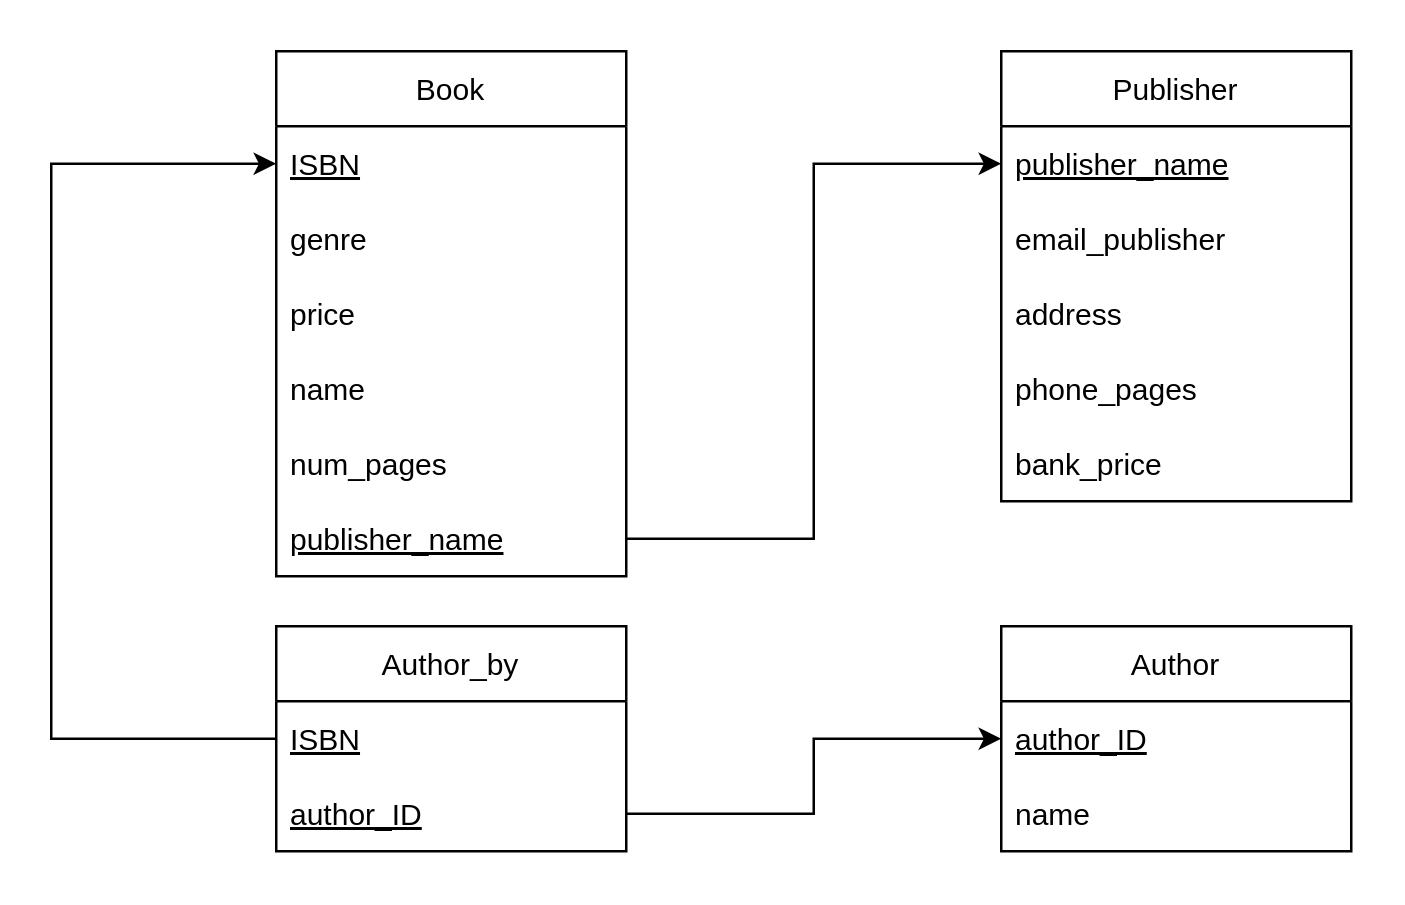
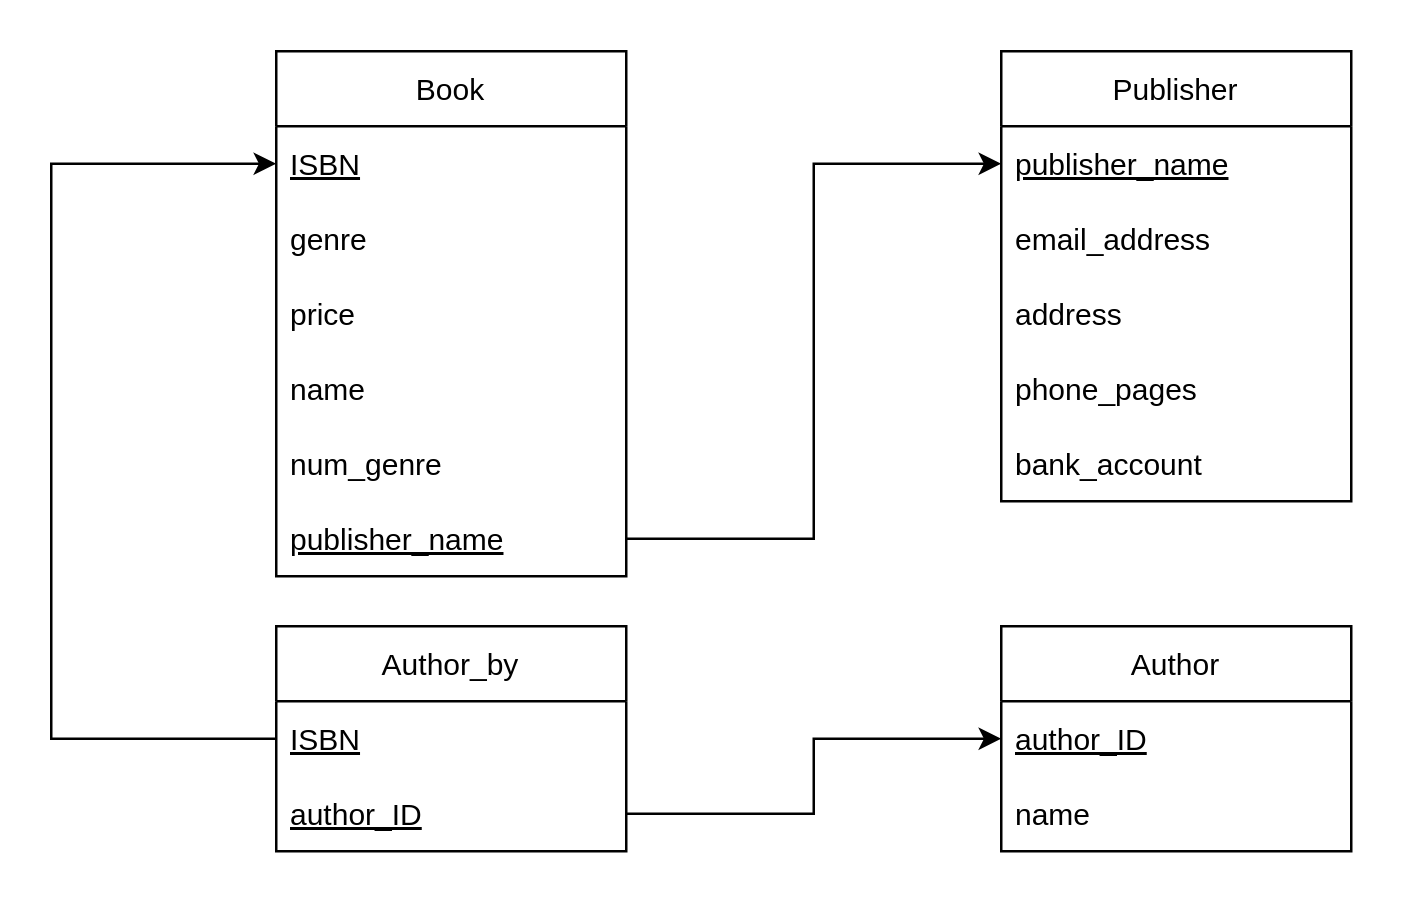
node "email_publisher": label "email_publisher" -> "email_address"
node "num_pages": label "num_pages" -> "num_genre"
node "bank_price": label "bank_price" -> "bank_account"
